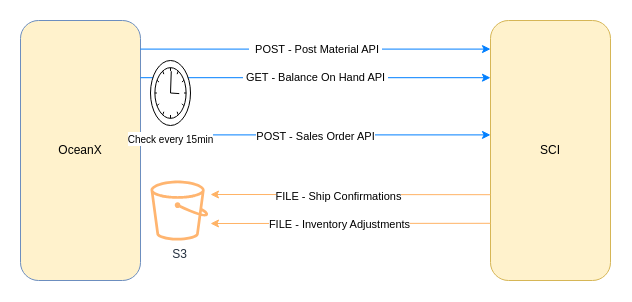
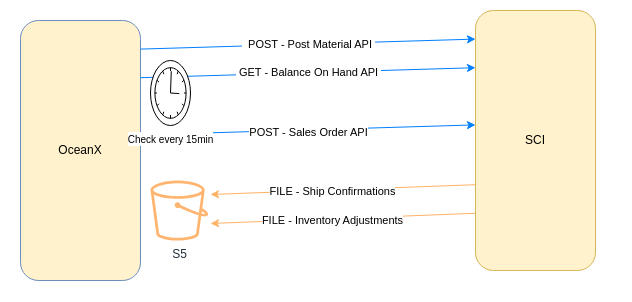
node "SCI": moved (551, 151) -> (536, 141)
node "S3": label "S3" -> "S5"
